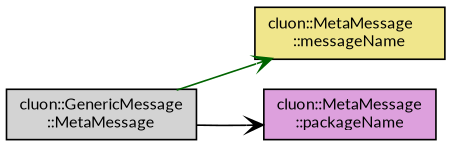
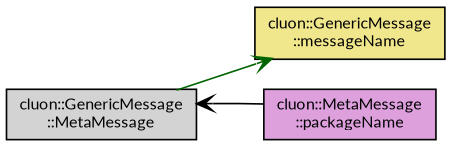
node "cluon::MetaMessage ::messageName": label "cluon::MetaMessage ::messageName" -> "cluon::GenericMessage ::messageName"
edge "cluon::GenericMessage ::MetaMessage" -> "cluon::MetaMessage ::packageName": reversed
